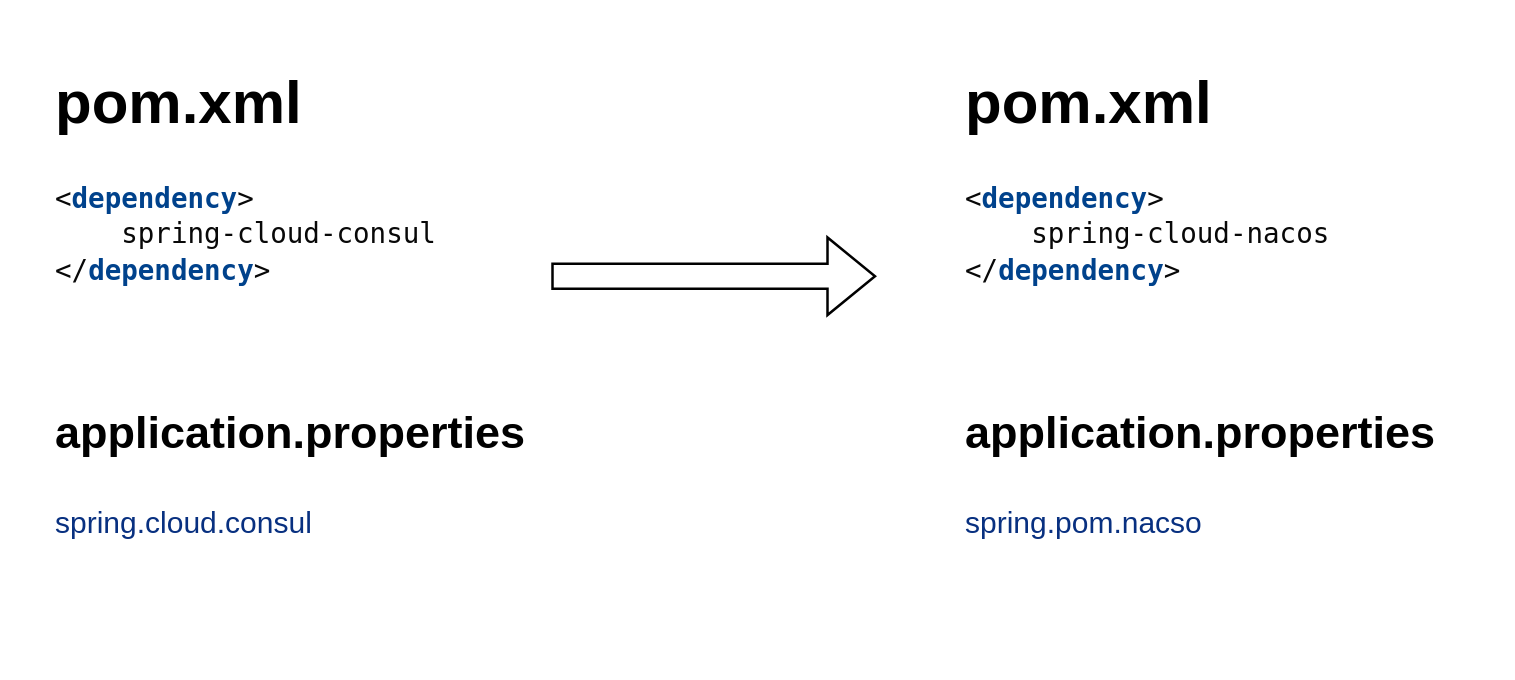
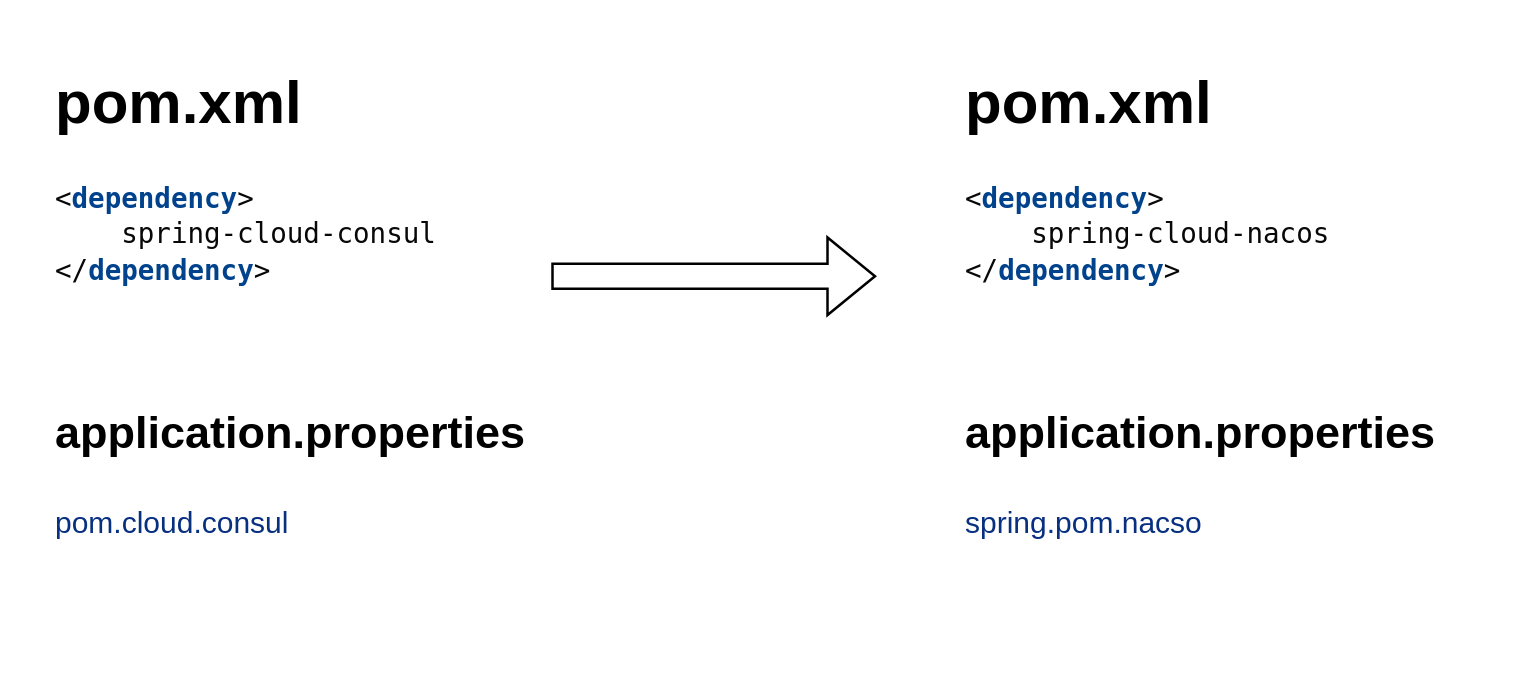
node "application.propertiesspring.cloud.consul": label "application.propertiesspring.cloud.consul" -> "application.propertiespom.cloud.consul"
